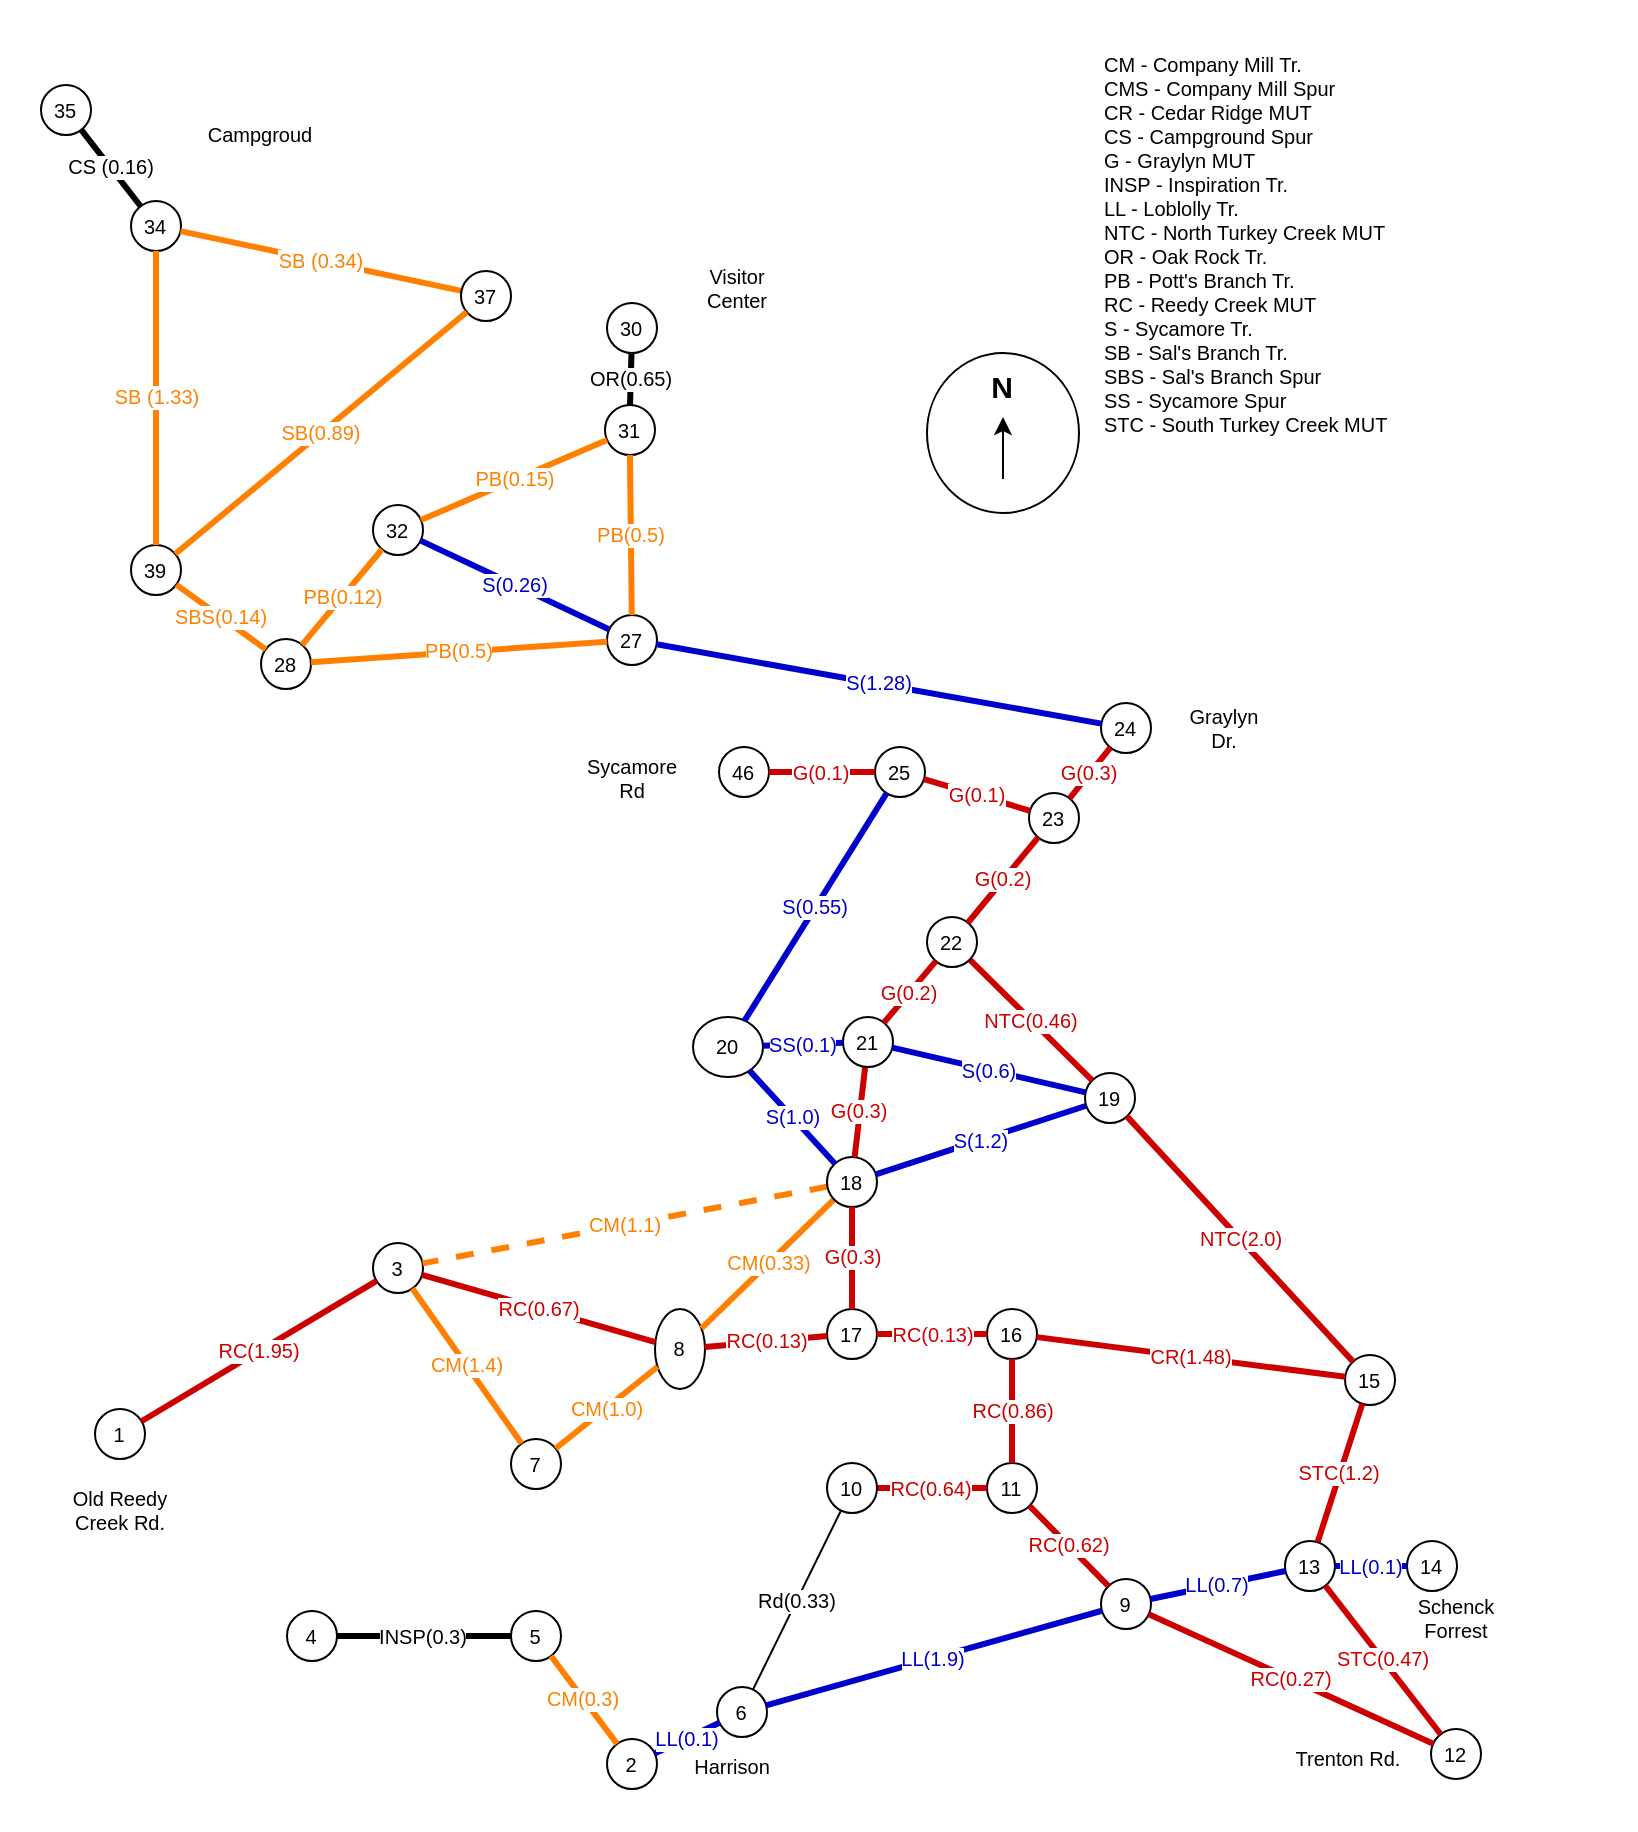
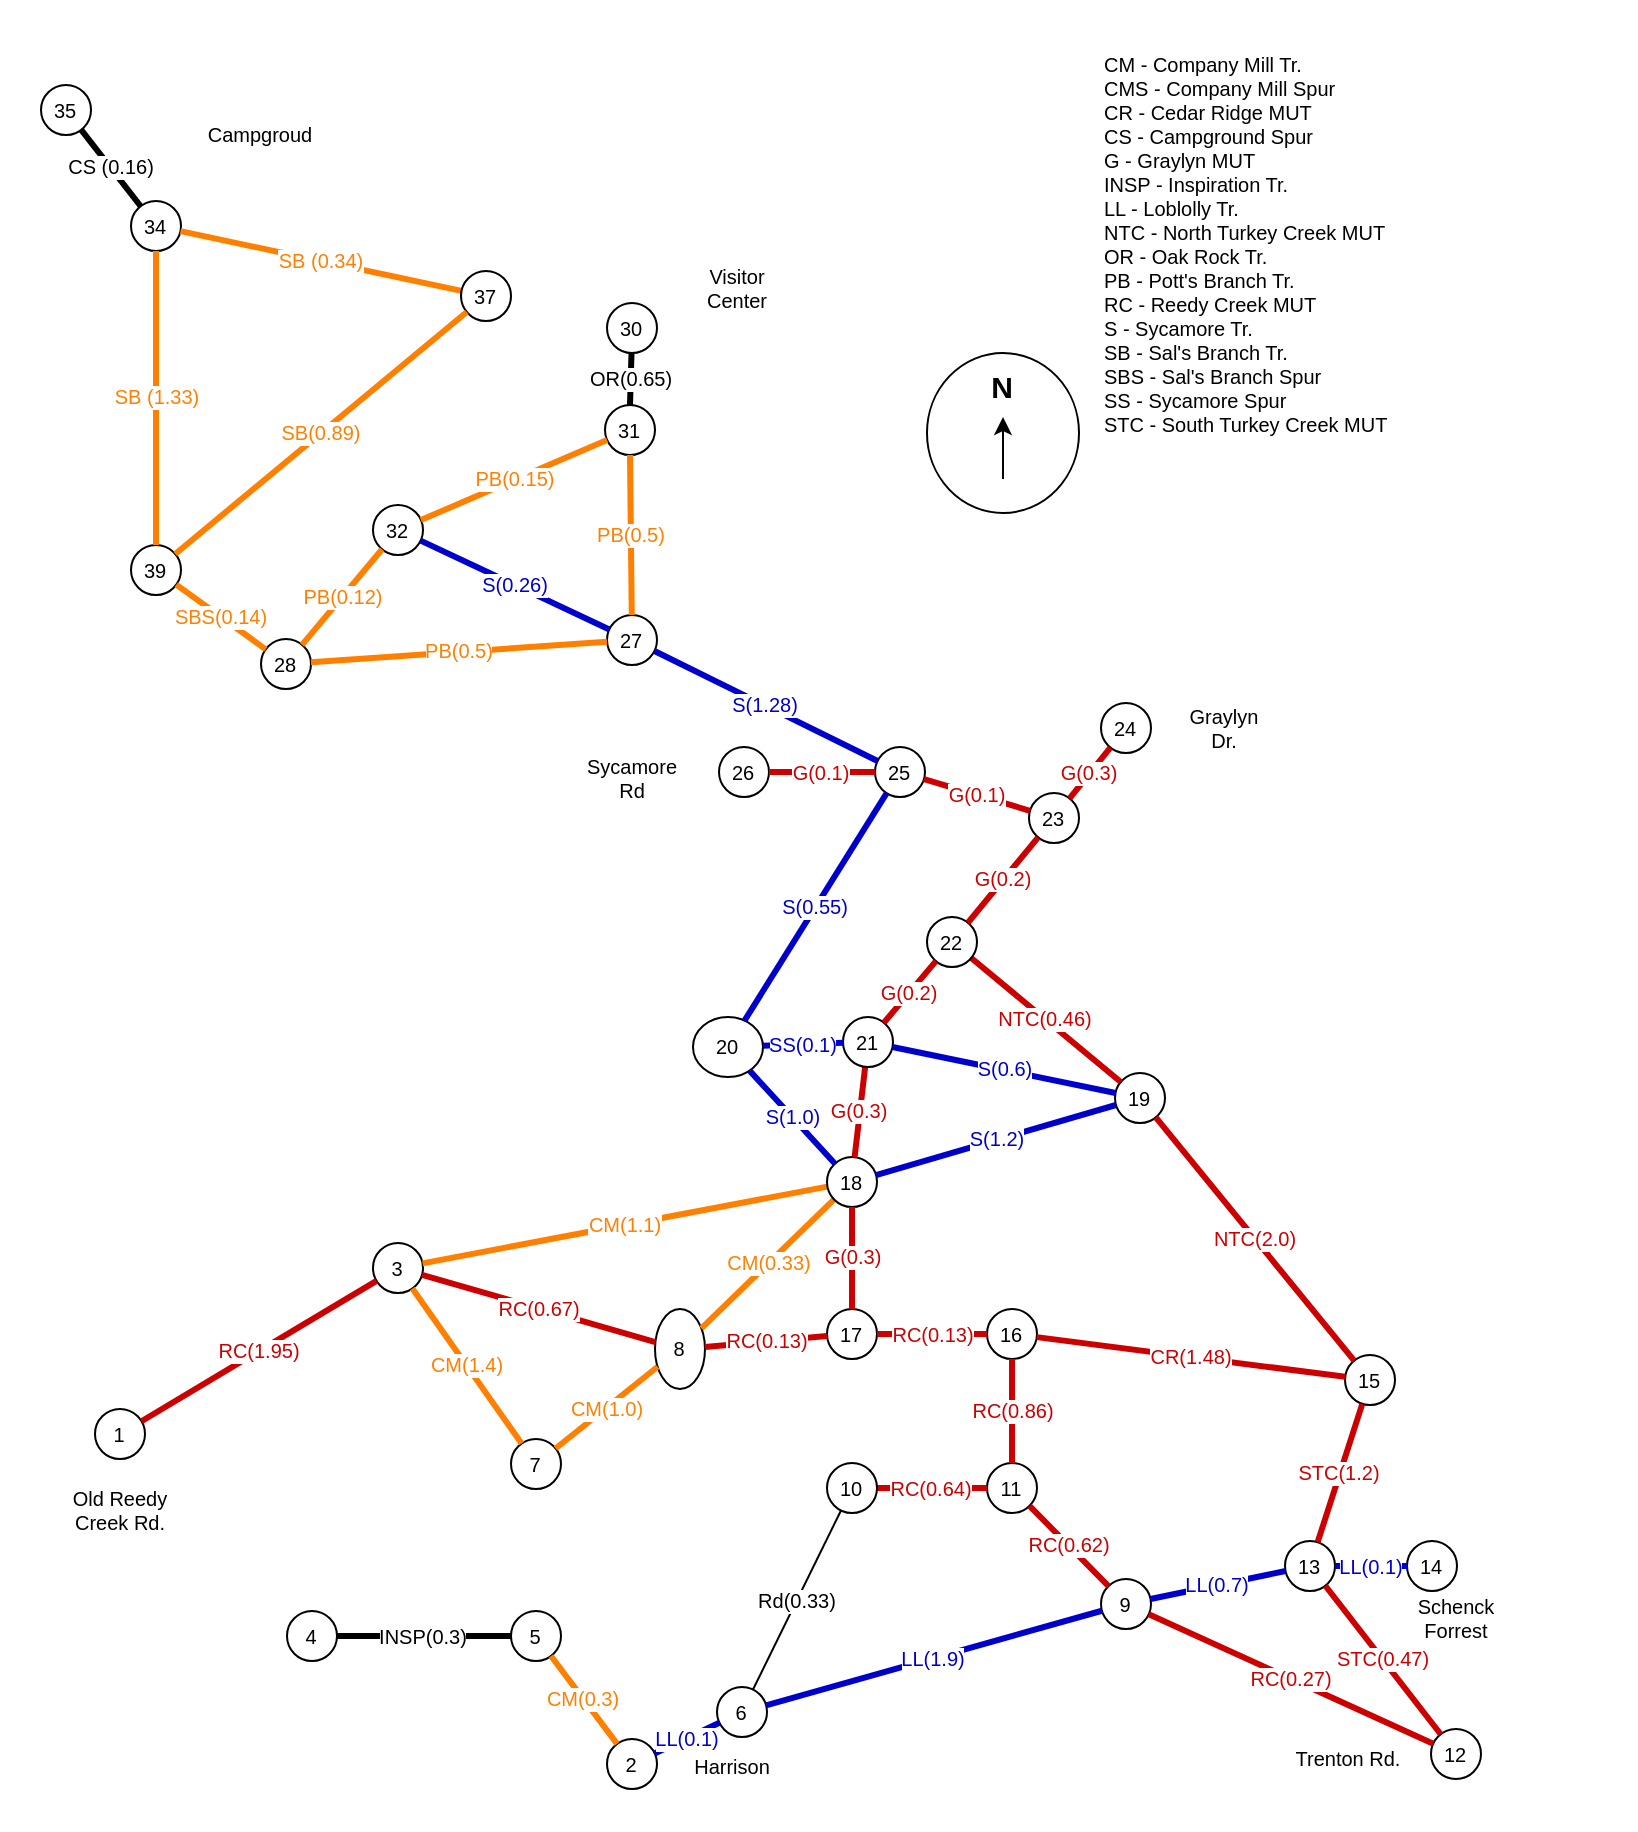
edge "27" -- "24": now "27" -- "25"
node "46": label "46" -> "26"
node "19": moved (1110, 1098) -> (1140, 1098)
edge "18" -- "3": style dashed -> solid
